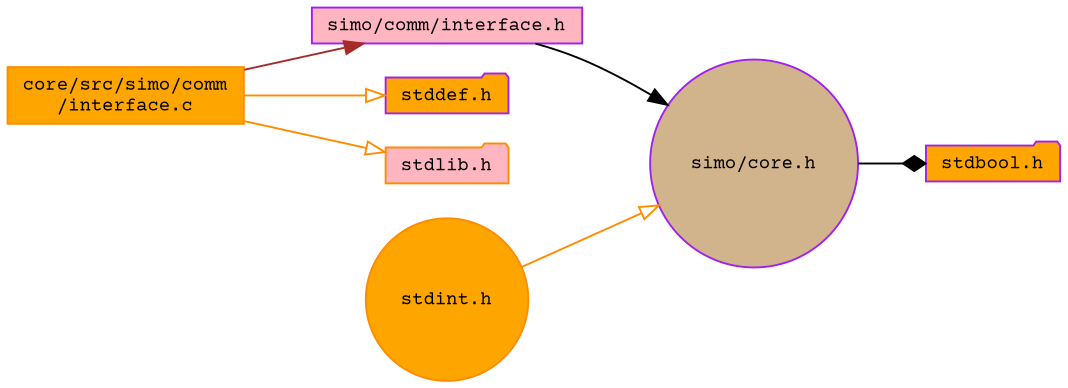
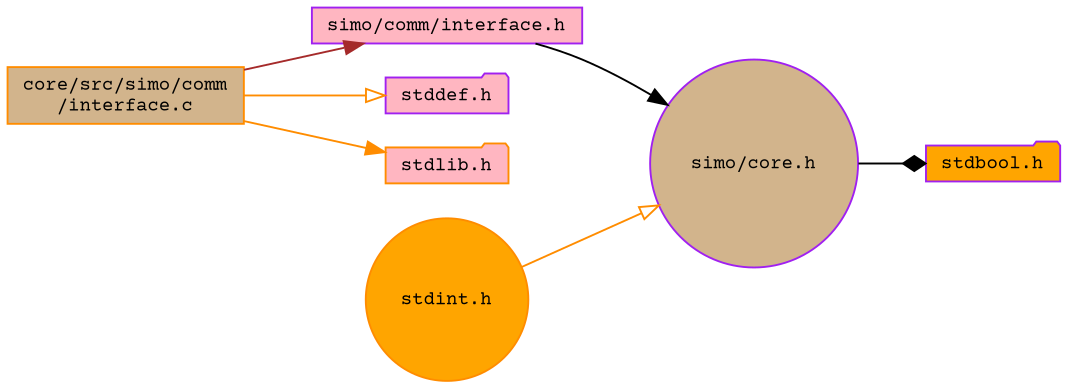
node "core/src/simo/comm /interface.c": fillcolor orange -> tan
node "stddef.h": fillcolor orange -> lightpink
edge "core/src/simo/comm /interface.c" -> "stdlib.h": arrowhead onormal -> normal
